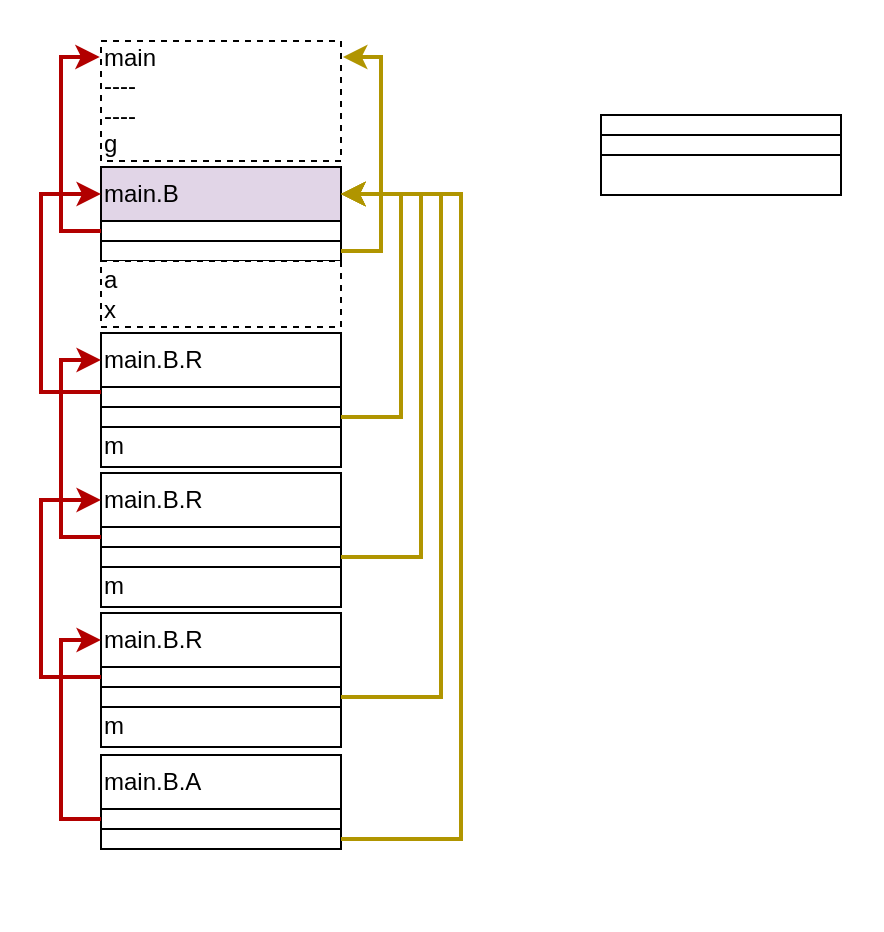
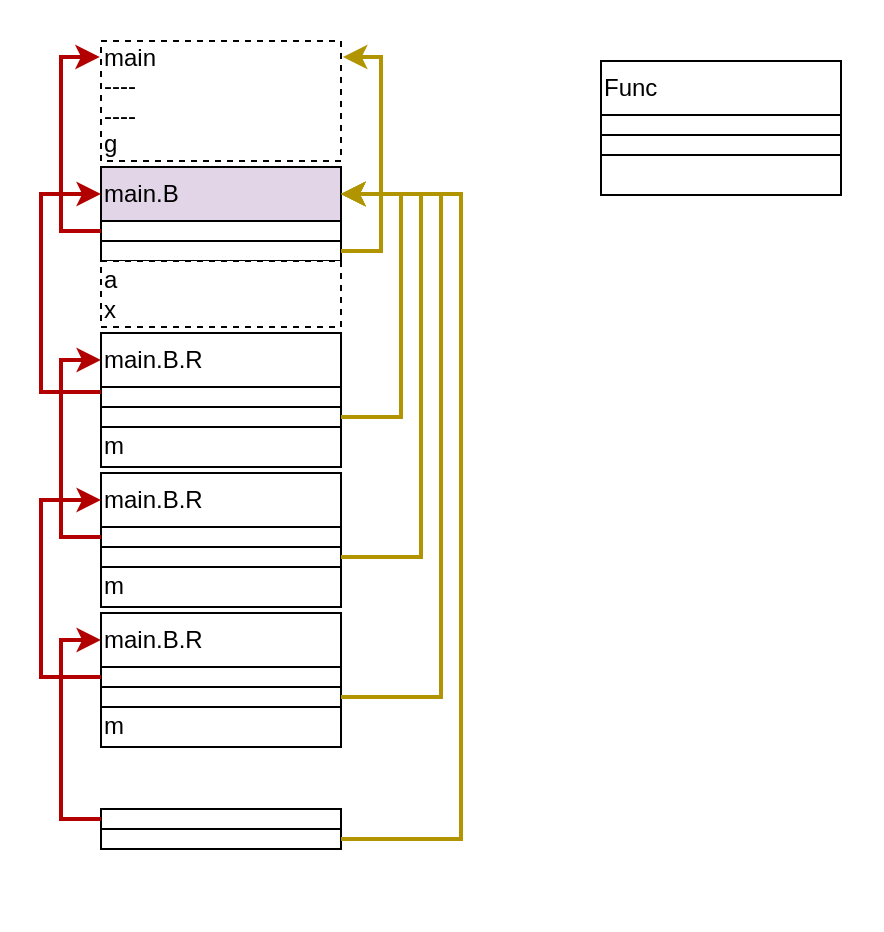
node "Func": added
node "main.B.A": removed
